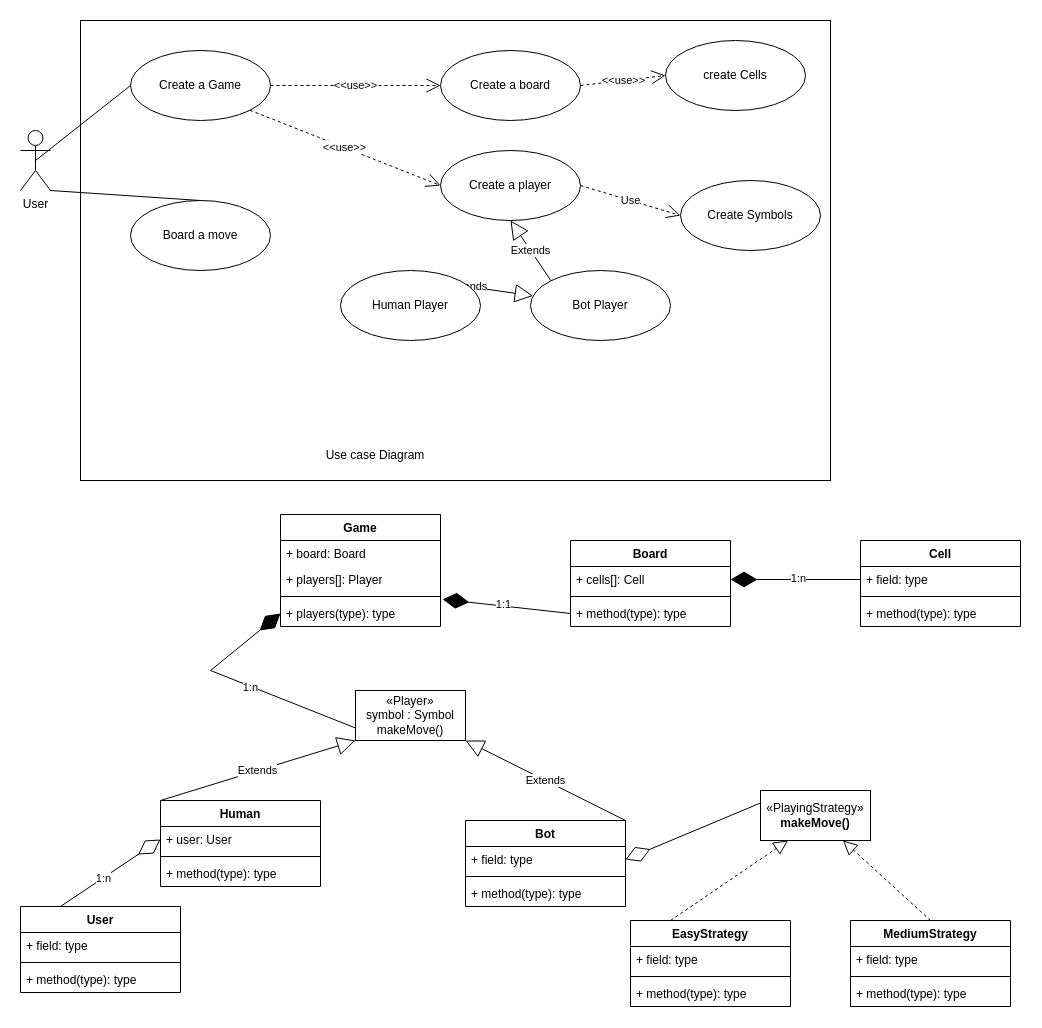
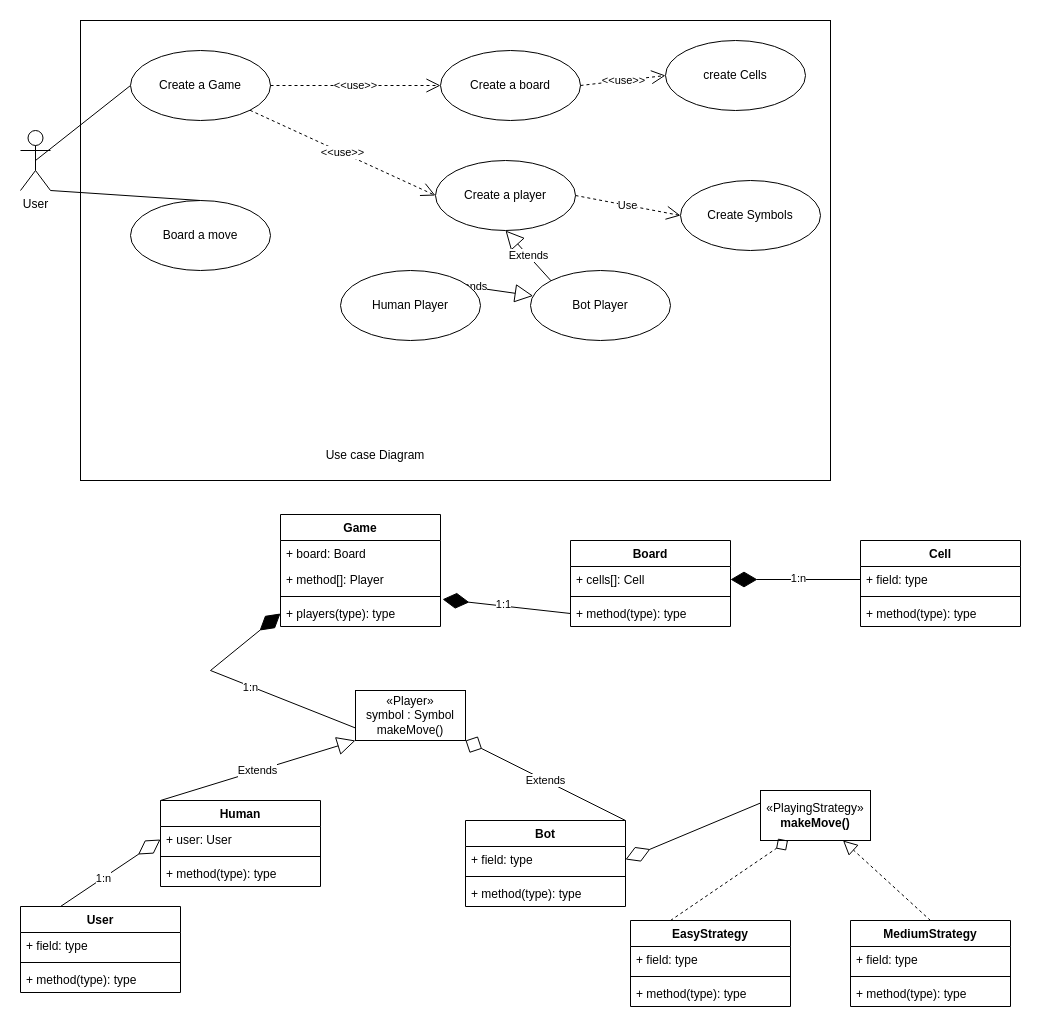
node "Create a player": moved (511, 186) -> (506, 196)
node "+ players[]: Player": label "+ players[]: Player" -> "+ method[]: Player"
edge "Bot" -> "«Player» symbol : Symbol makeMove()": arrowhead block -> diamond
edge "EasyStrategy" -> "«PlayingStrategy» makeMove()": arrowhead block -> diamond
